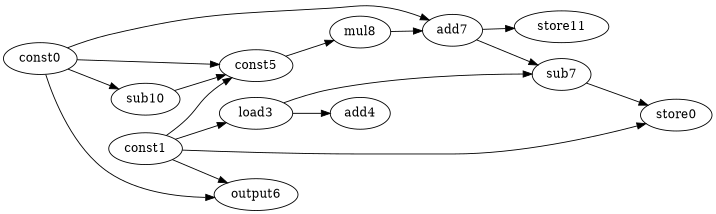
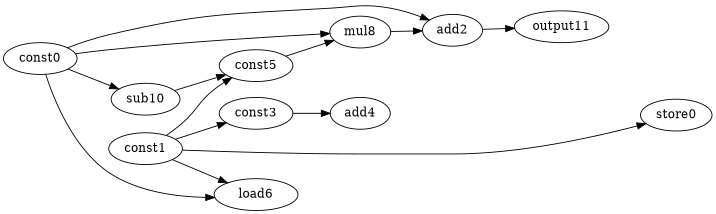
node "store11": label "store11" -> "output11"
node "add7": label "add7" -> "add2"
edge "const0" -> "const5": now "const0" -> "mul8"
node "sub7": removed
node "load3": label "load3" -> "const3"
node "output6": label "output6" -> "load6"
